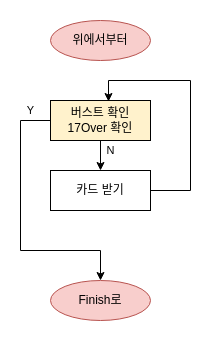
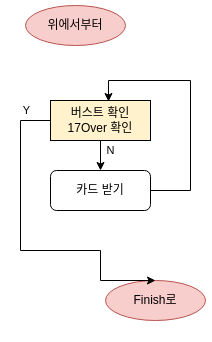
node "위에서부터": moved (101, 41) -> (76, 26)
node "카드 받기": shape rectangle -> rounded rectangle
node "Finish로": moved (101, 301) -> (156, 301)
